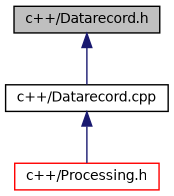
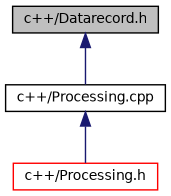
node "c++/Datarecord.cpp": label "c++/Datarecord.cpp" -> "c++/Processing.cpp"
